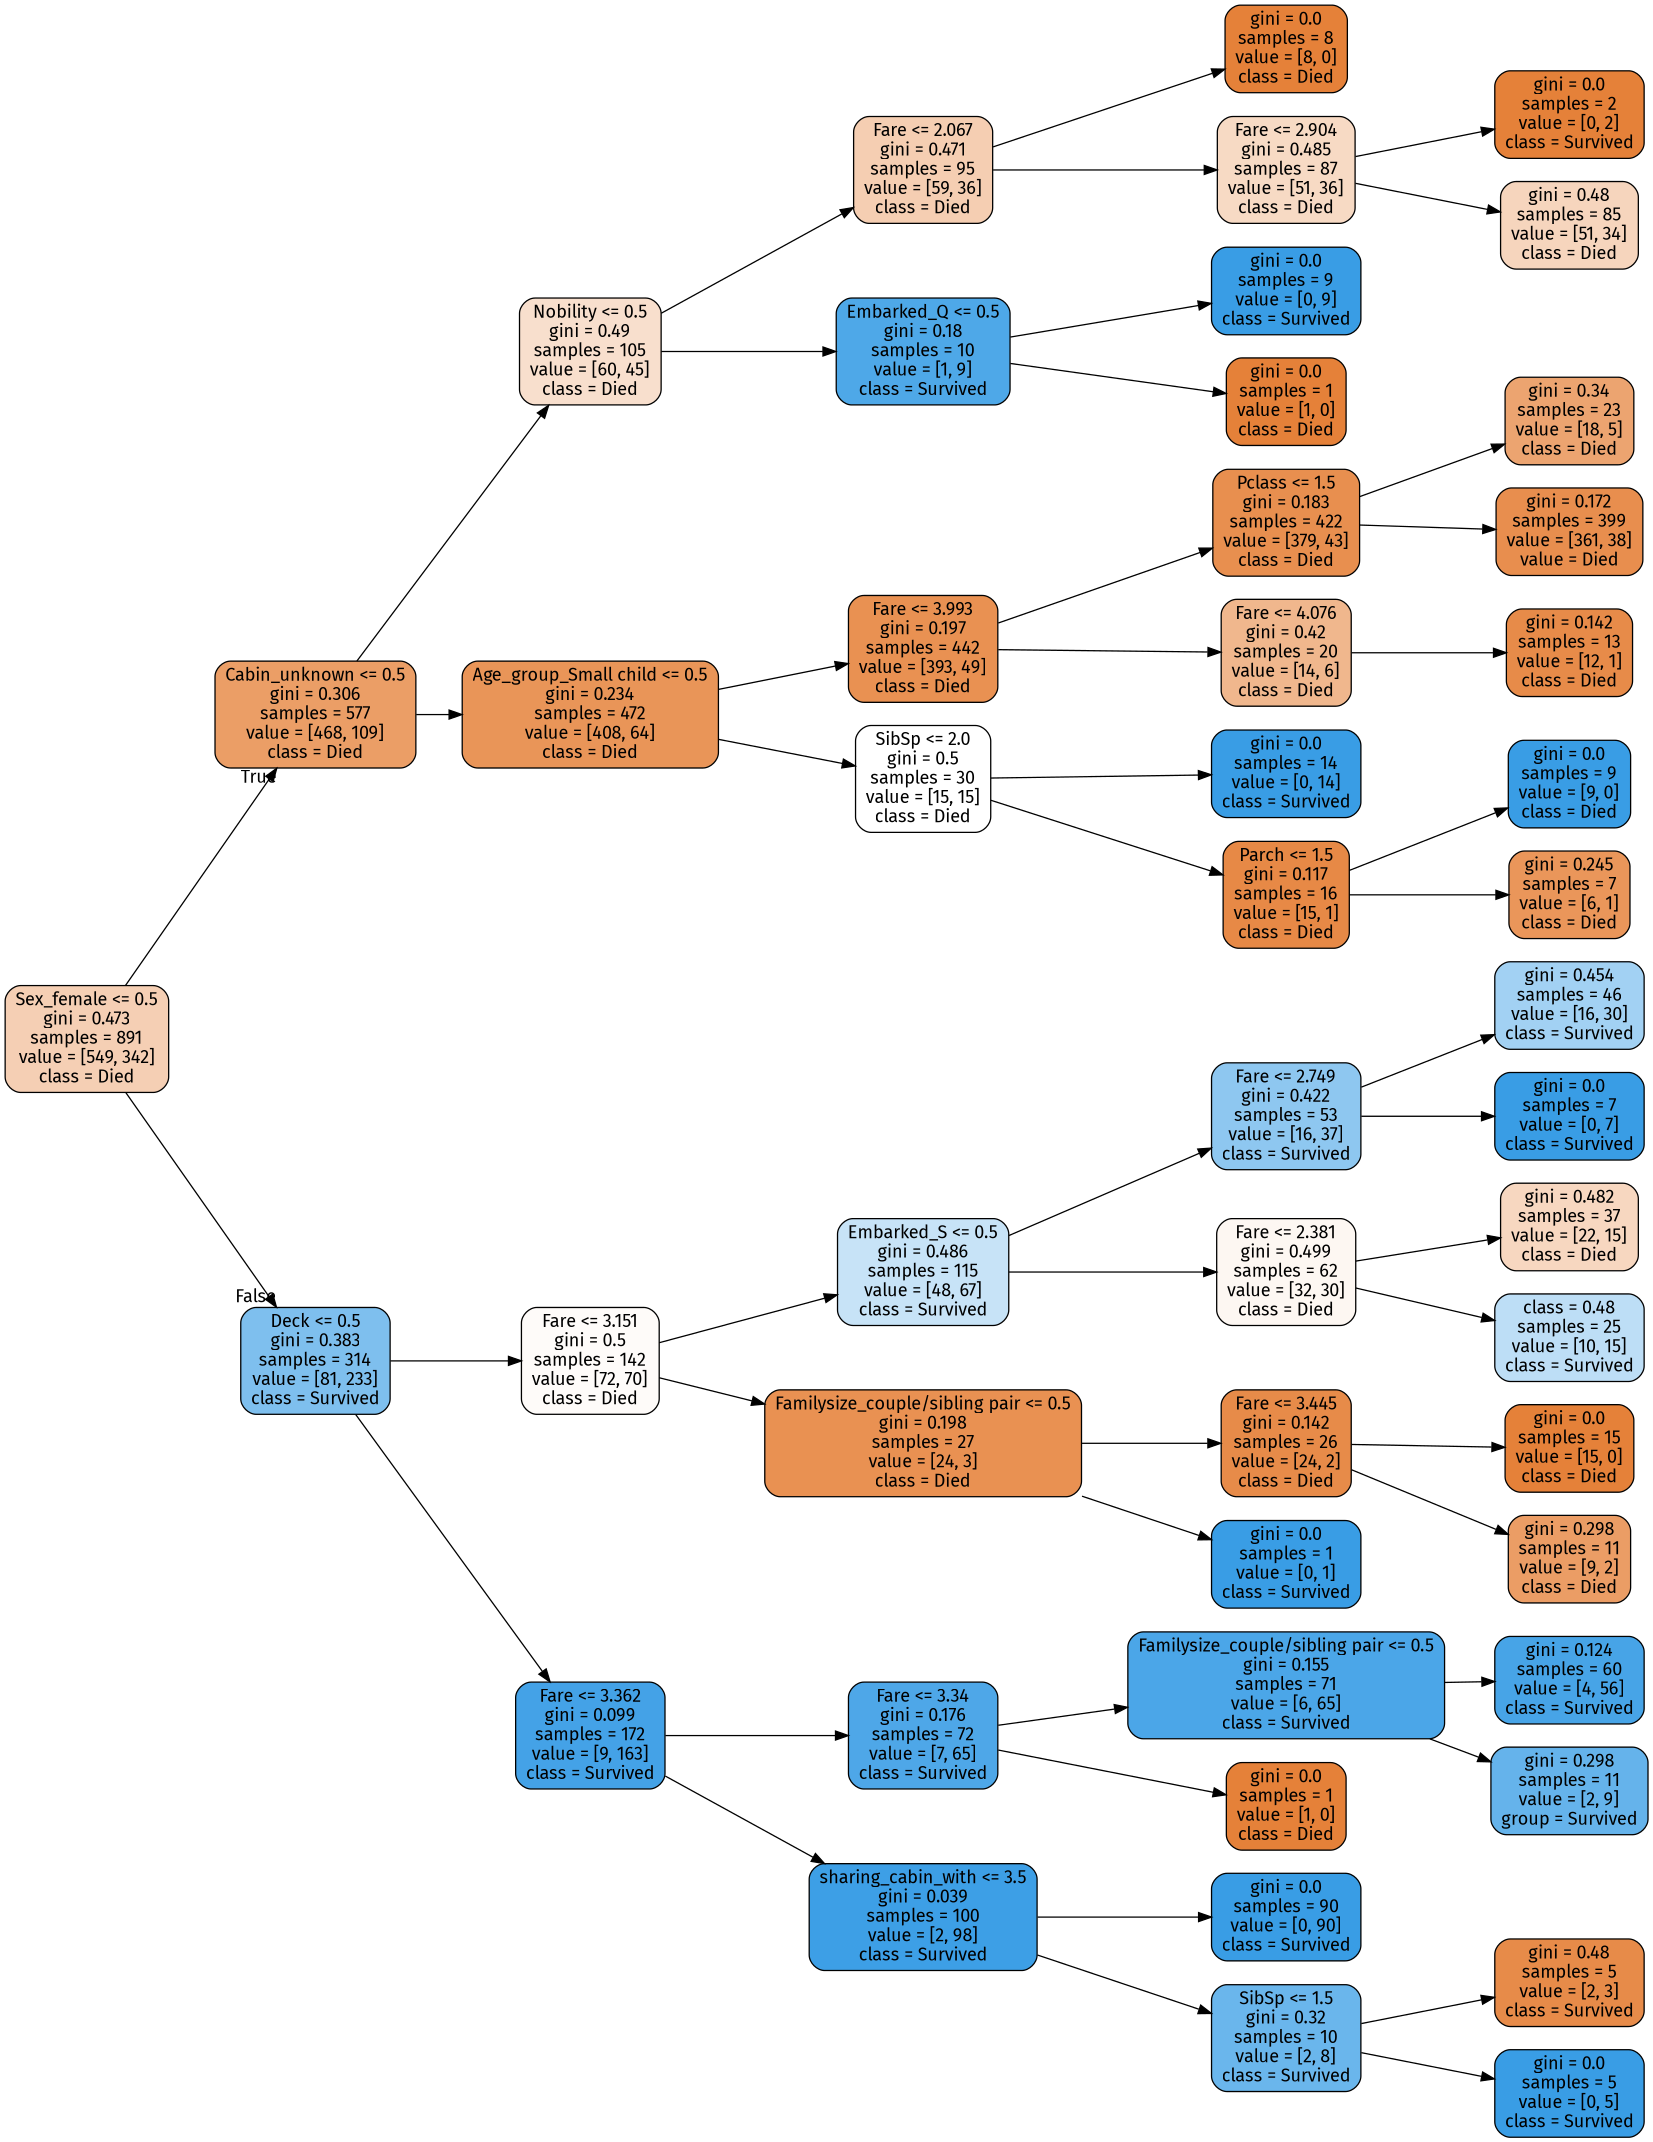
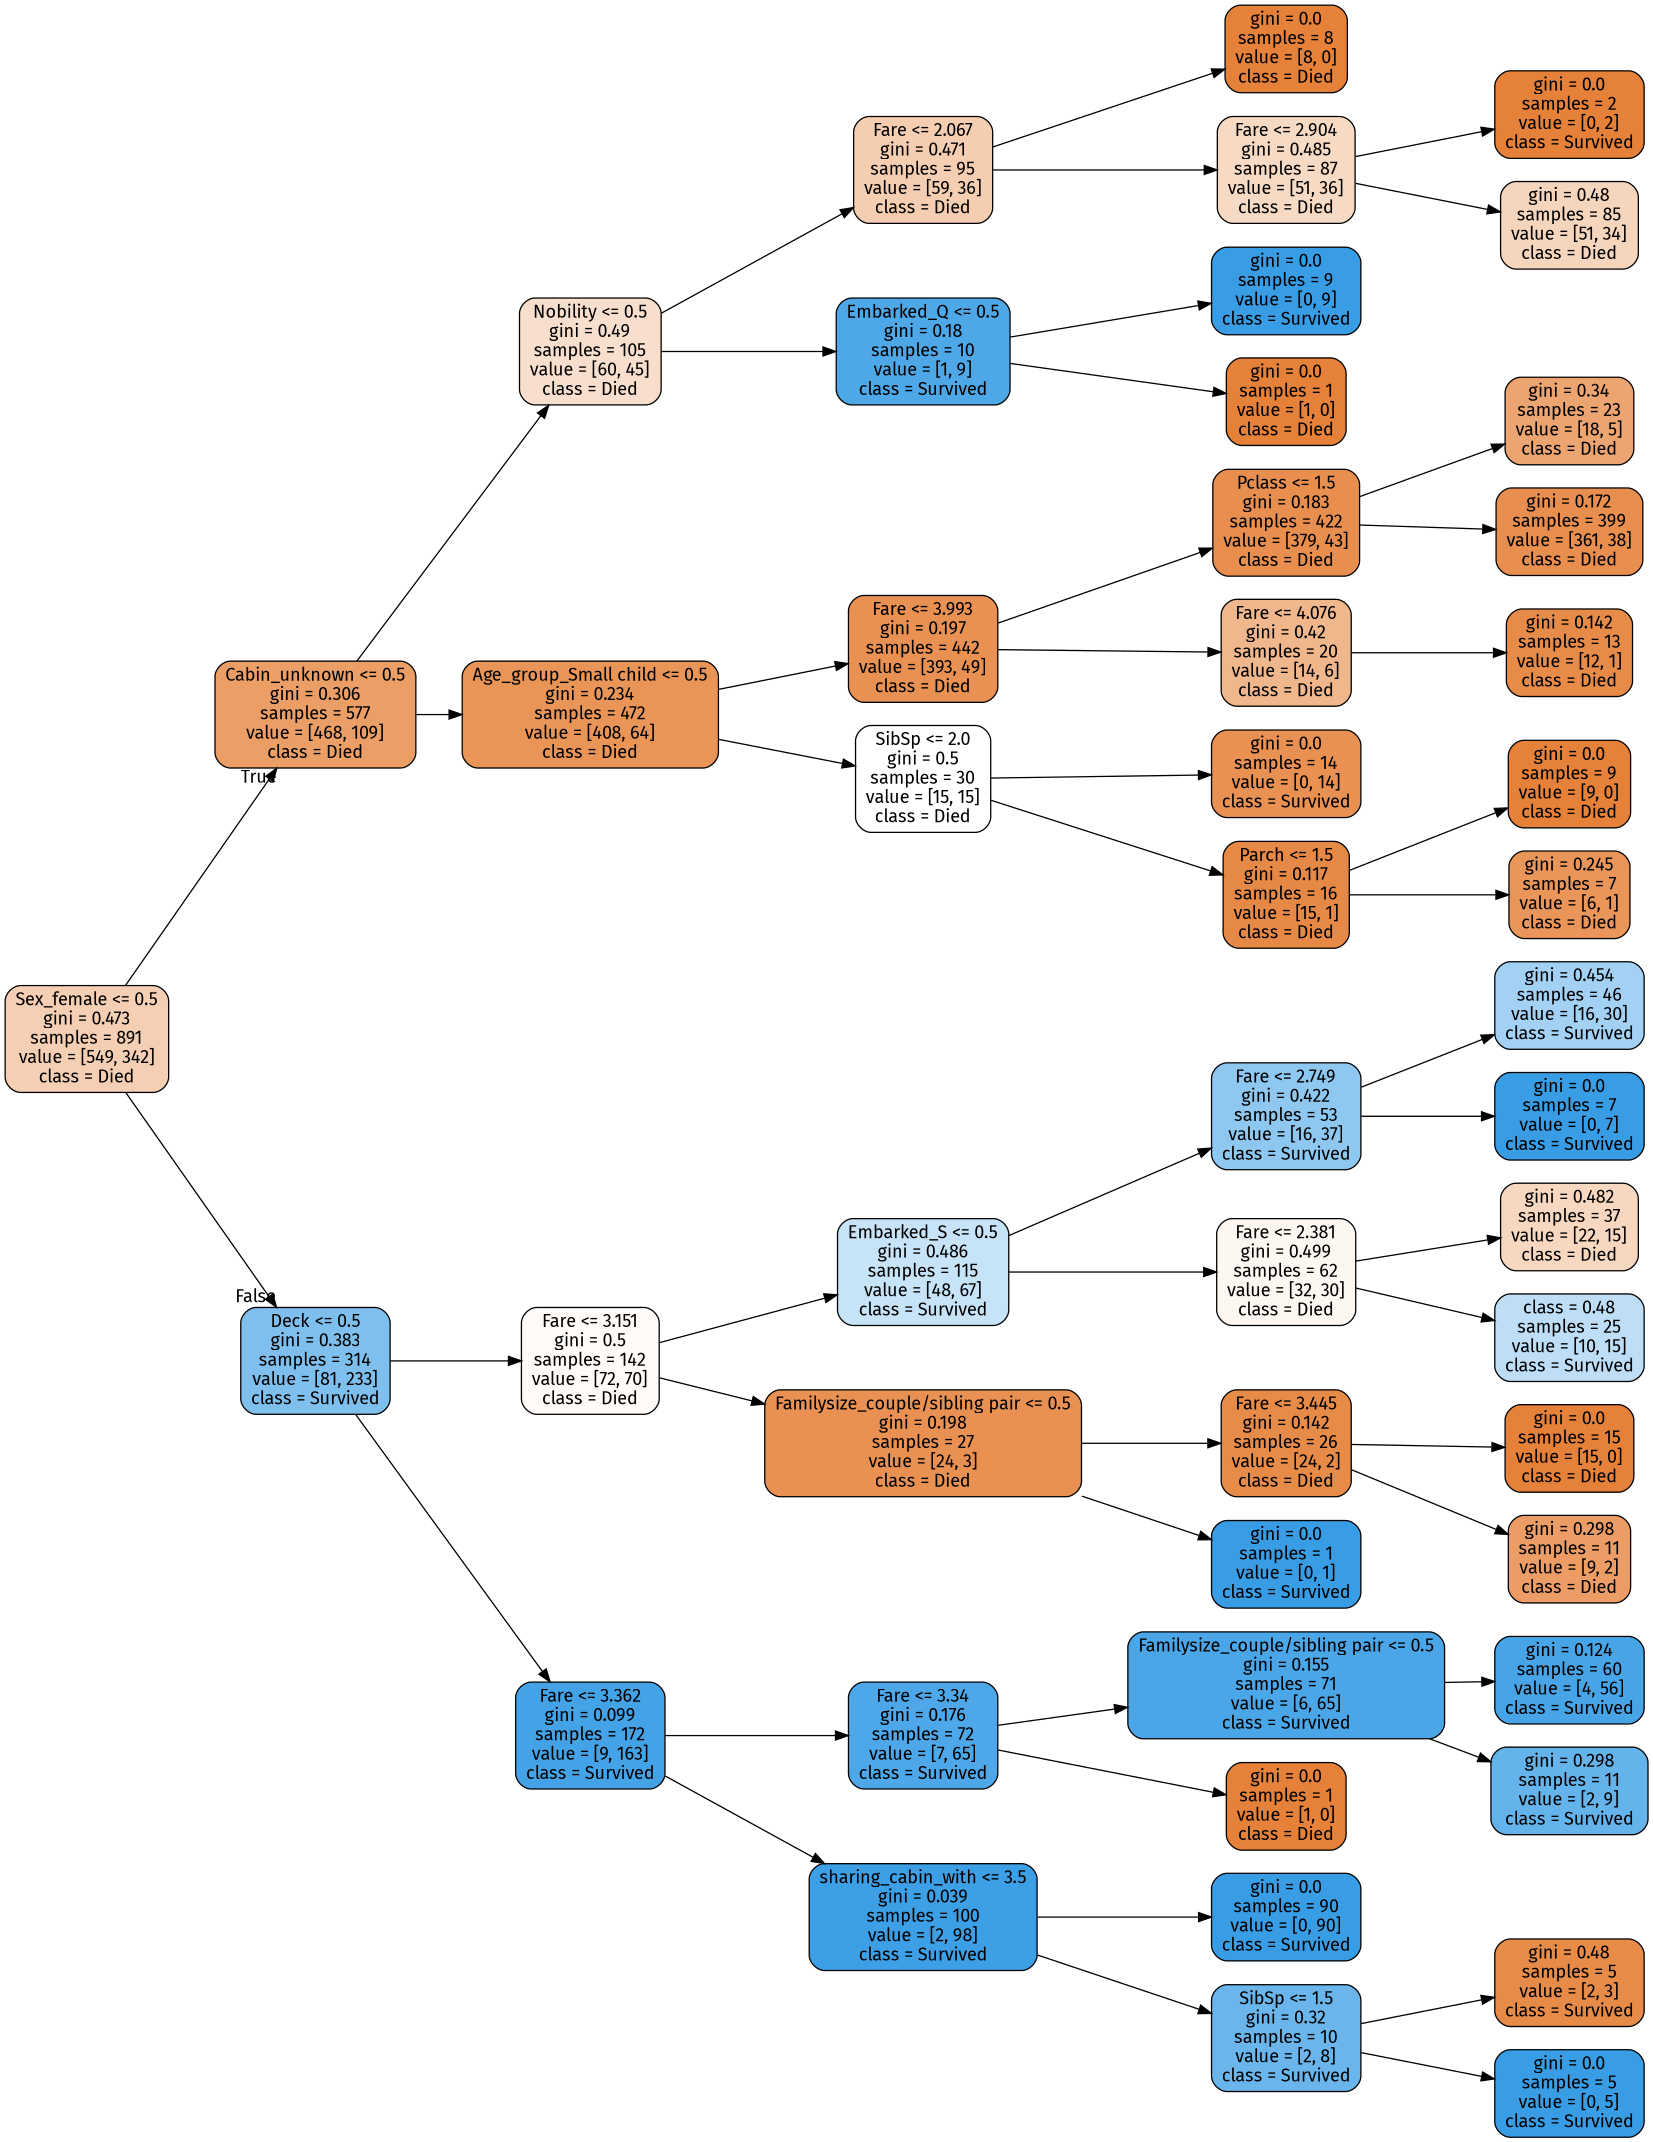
node "gini = 0.172 samples = 399 value = [361, 38] value = Died": label "gini = 0.172 samples = 399 value = [361, 38] value = Died" -> "gini = 0.172 samples = 399 value = [361, 38] class = Died"
node "gini = 0.0 samples = 14 value = [0, 14] class = Survived": fillcolor #399de5ff -> #e58139df
node "gini = 0.0 samples = 9 value = [9, 0] class = Died": fillcolor #399de5ff -> #e58139ff
node "gini = 0.298 samples = 11 value = [2, 9] group = Survived": label "gini = 0.298 samples = 11 value = [2, 9] group = Survived" -> "gini = 0.298 samples = 11 value = [2, 9] class = Survived"
